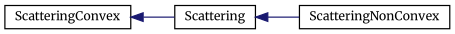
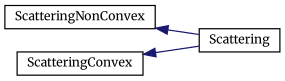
edge "ScatteringNonConvex" -> "Scattering": reversed
